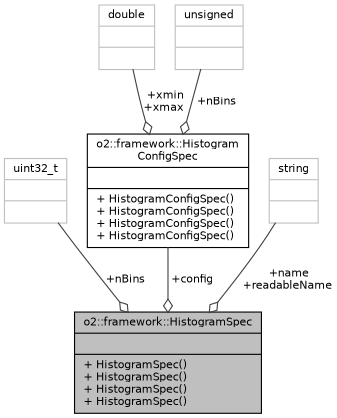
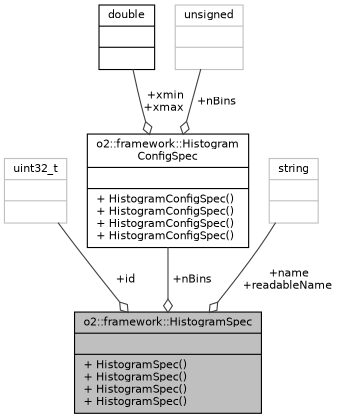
node "double": color grey75 -> black
edge "uint32_t" -> "o2::framework::HistogramSpec": label " +nBins" -> " +id"
edge "o2::framework::Histogram" -> "o2::framework::HistogramSpec": label " +config" -> " +nBins"
